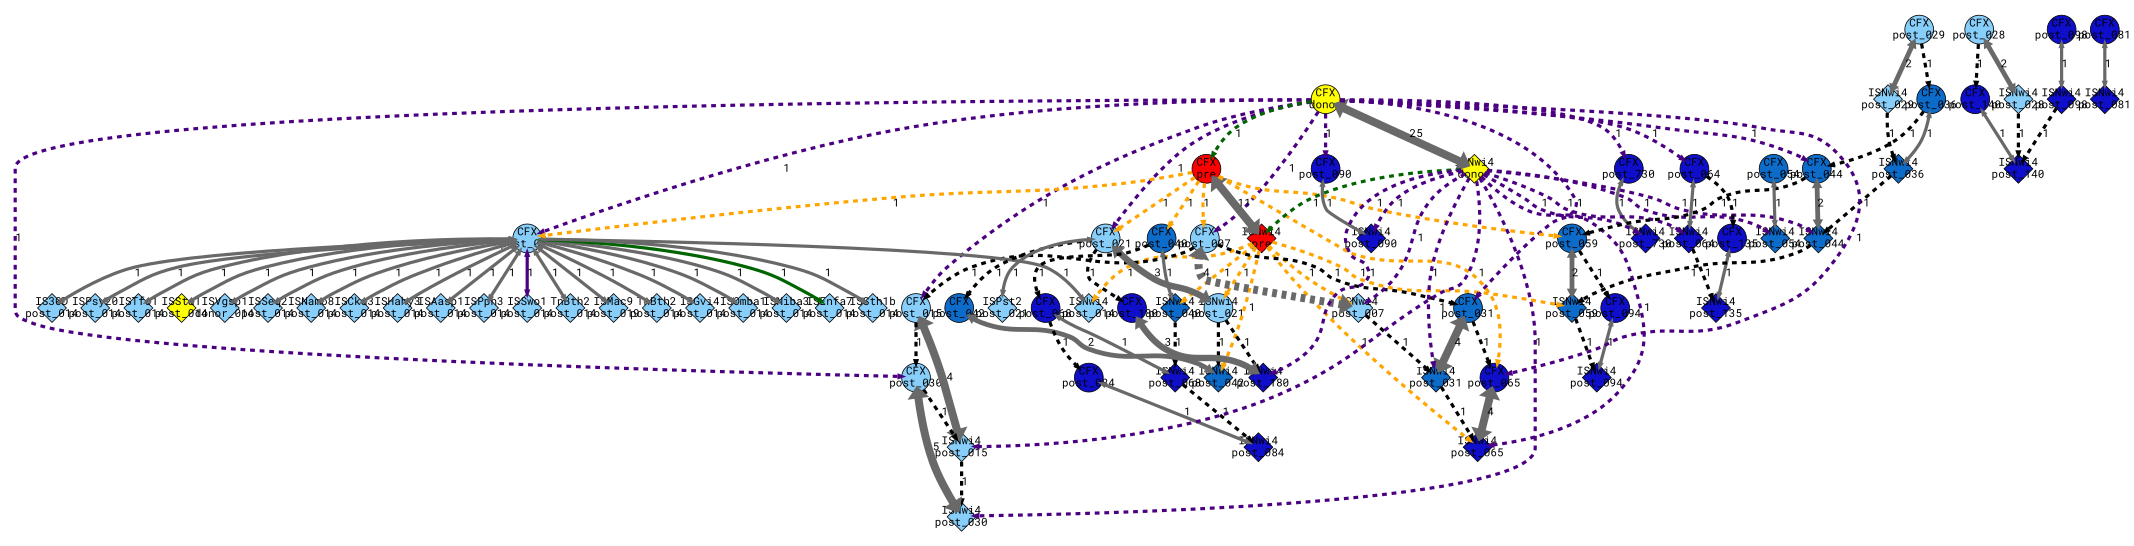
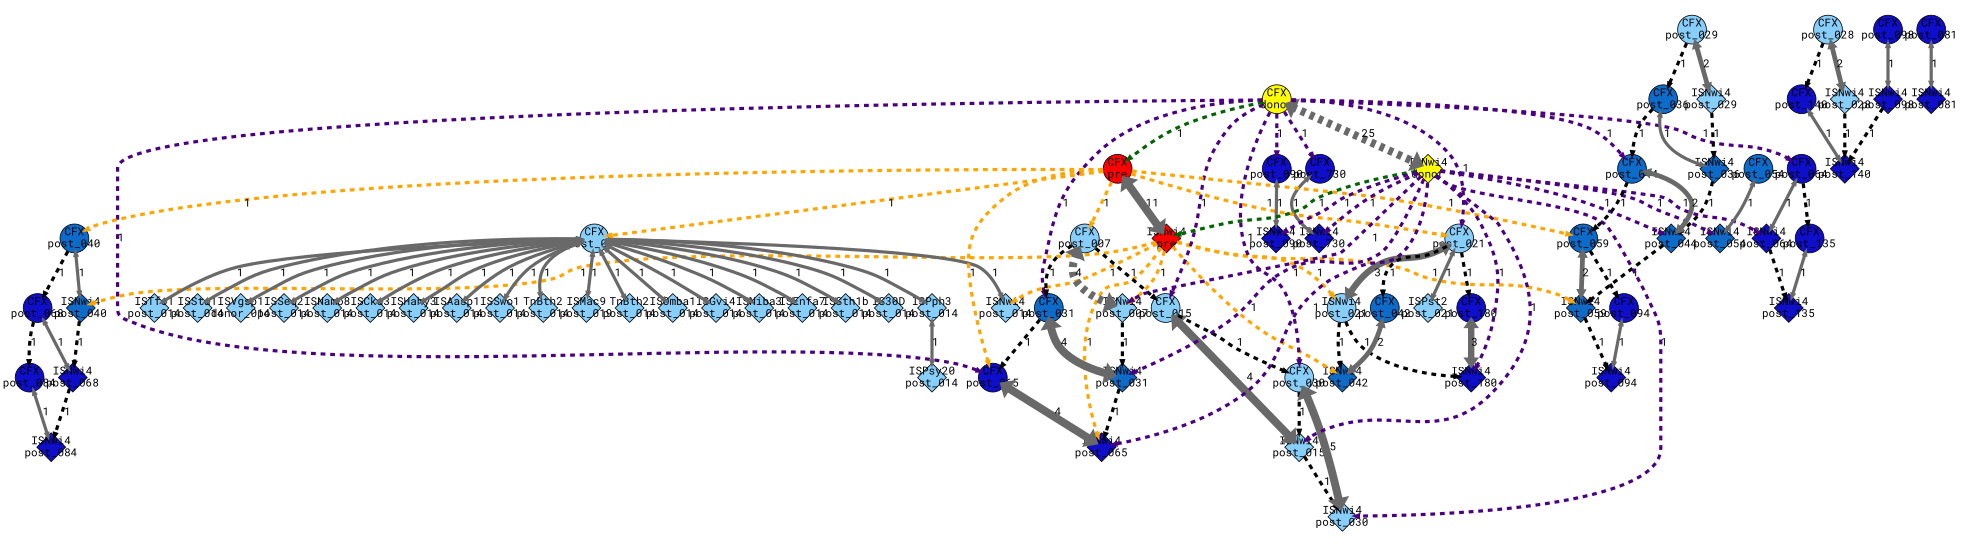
edge "CFX donor" -> "CFX post_014": removed, label "1"
edge "CFX donor" -- "ISNwi4 donor": style solid -> dashed
edge "CFX donor" -> "CFX post_007": removed, label "1"
edge "CFX post_014" -- "ISEnfa7 post_014": color #006400 -> #696969
edge "CFX post_014" -- "ISPsy20 post_014": now "ISPph3 post_014" -- "ISPsy20 post_014"
edge "CFX post_014" -- "ISSwo1 post_014": color #4b0082 -> #696969
node "ISSta1 post_014": fillcolor yellow -> #87cefa
